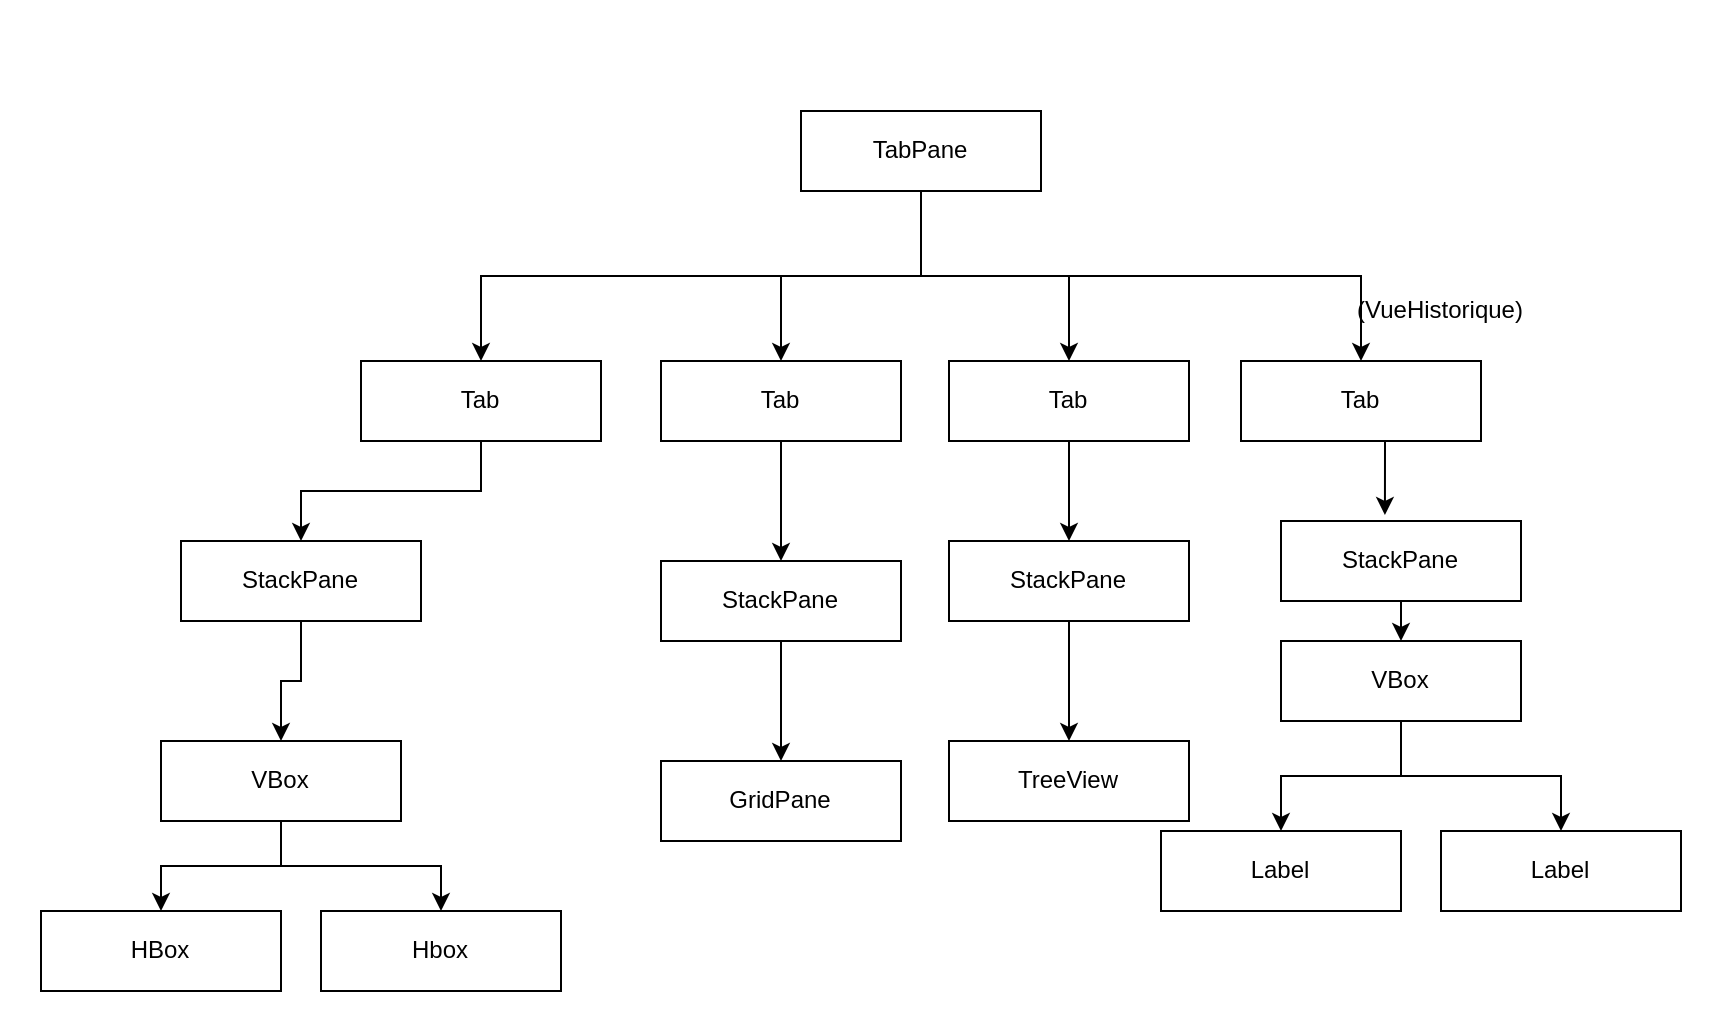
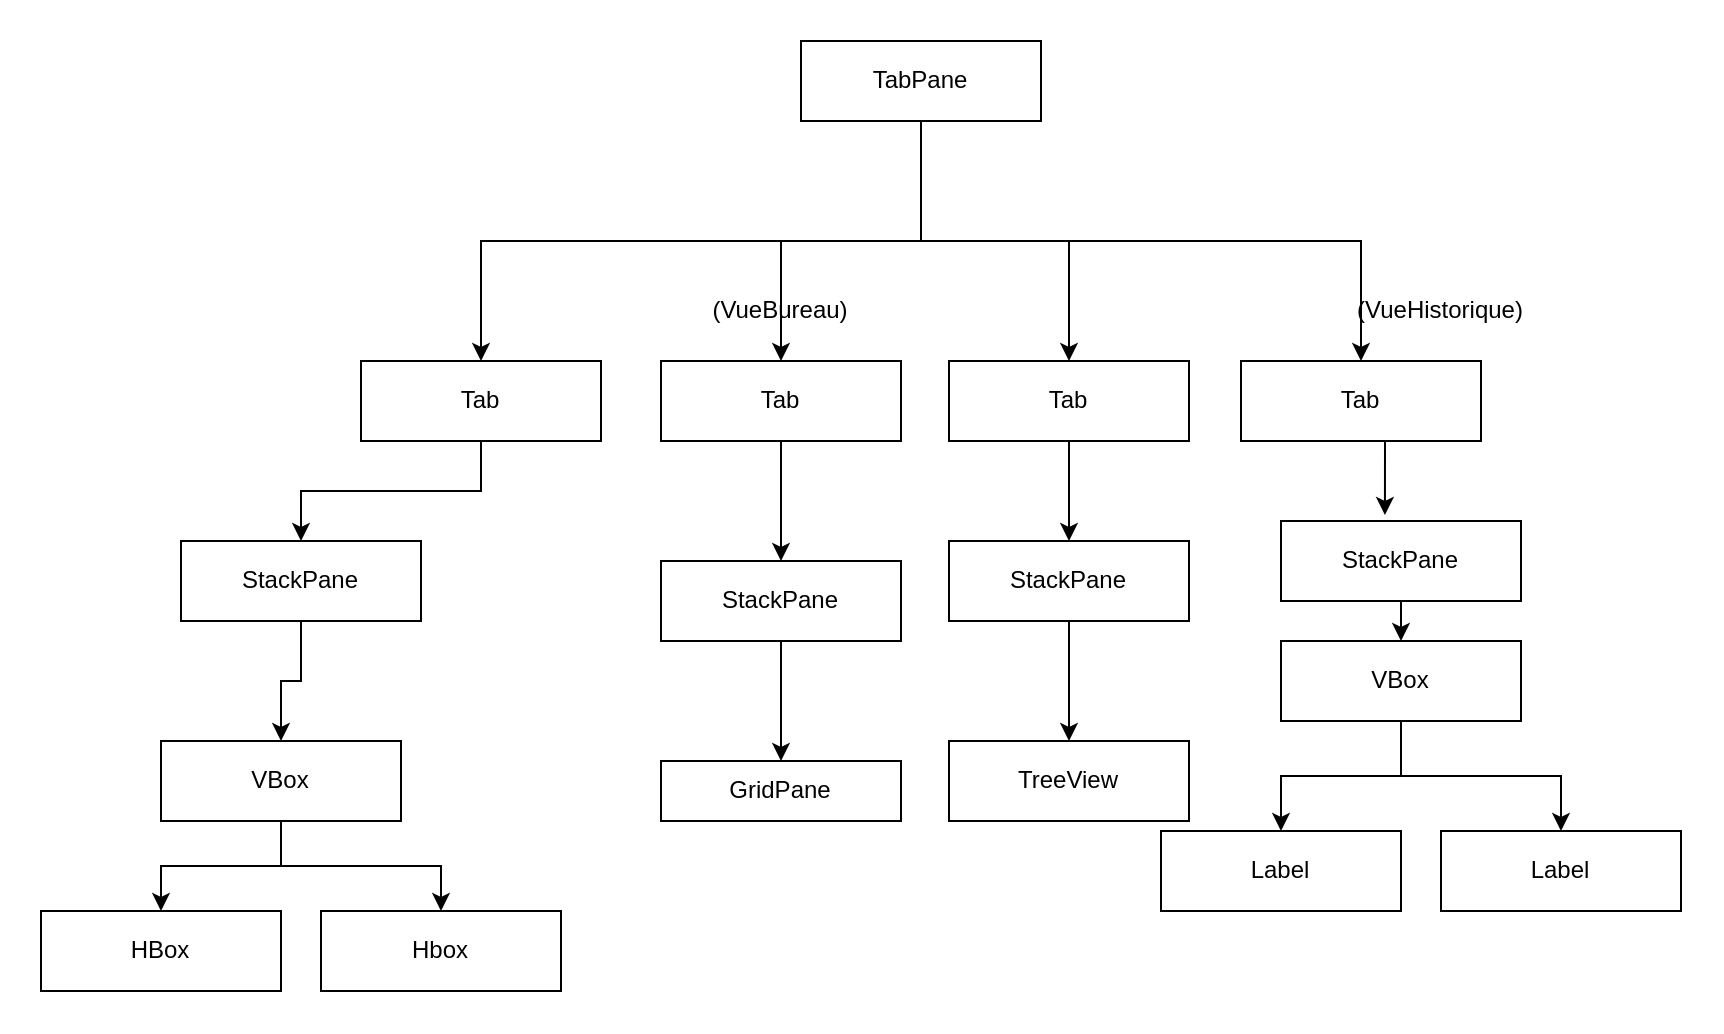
node "TabPane": moved (921, 151) -> (921, 81)
node "(VueBureau)": added
node "GridPane": size 240x80 -> 240x60
